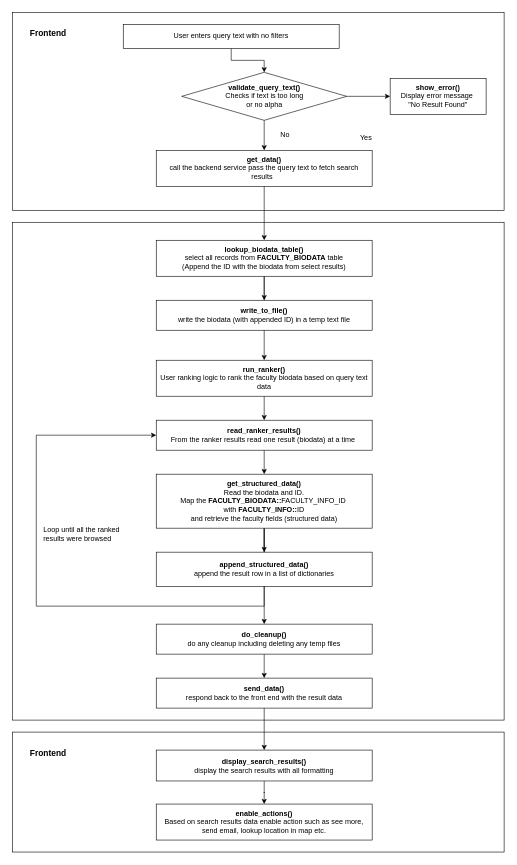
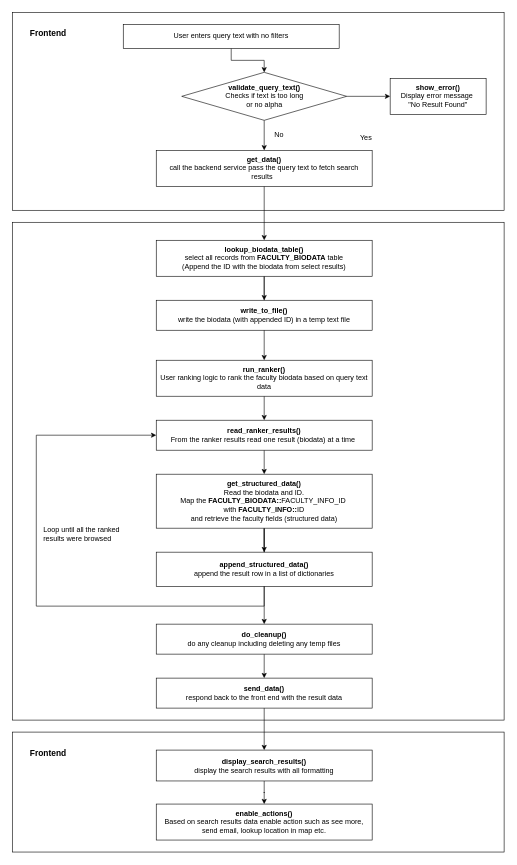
node "No": moved (285, 135) -> (279, 135)
